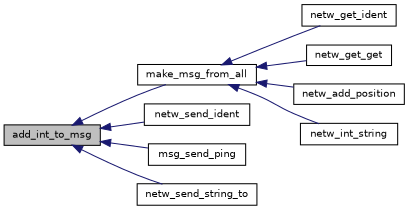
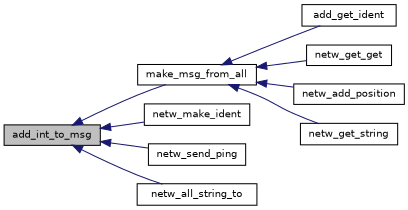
node "netw_get_ident": label "netw_get_ident" -> "add_get_ident"
node "netw_send_ident": label "netw_send_ident" -> "netw_make_ident"
node "netw_int_string": label "netw_int_string" -> "netw_get_string"
node "msg_send_ping": label "msg_send_ping" -> "netw_send_ping"
node "netw_send_string_to": label "netw_send_string_to" -> "netw_all_string_to"
